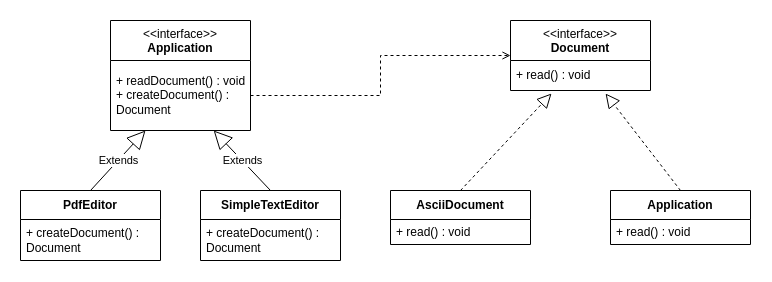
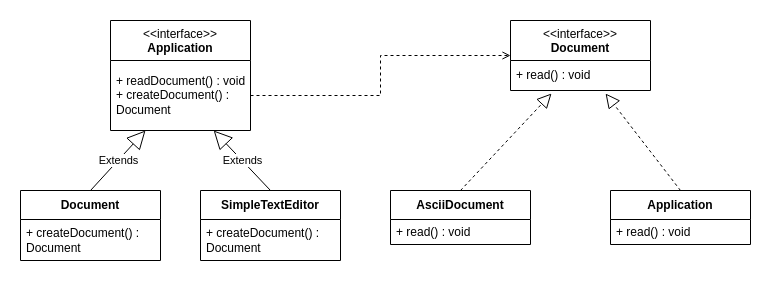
node "PdfEditor": label "PdfEditor" -> "Document"
